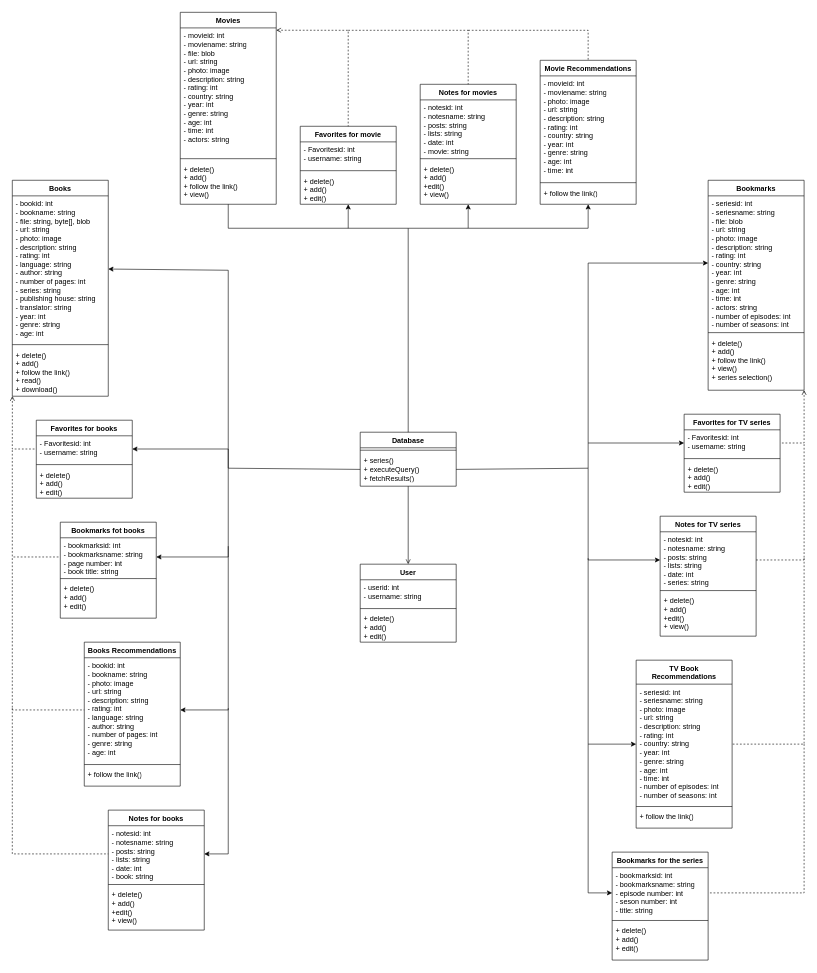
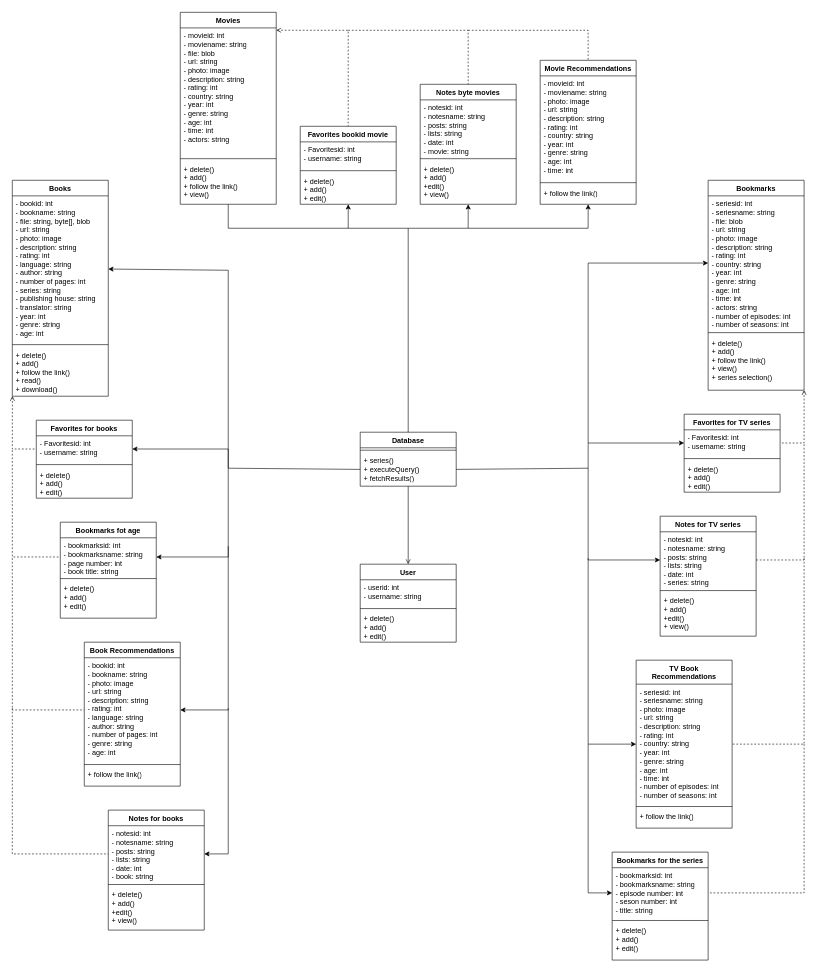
node "Notes for movies": label "Notes for movies" -> "Notes byte movies"
node "Favorites for movie": label "Favorites for movie" -> "Favorites bookid movie"
node "Bookmarks fot books": label "Bookmarks fot books" -> "Bookmarks fot age"
node "Books Recommendations": label "Books Recommendations" -> "Book Recommendations"
